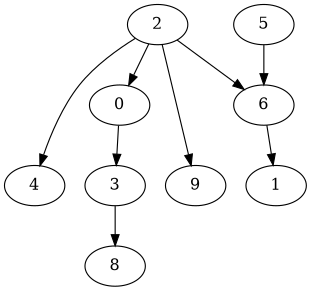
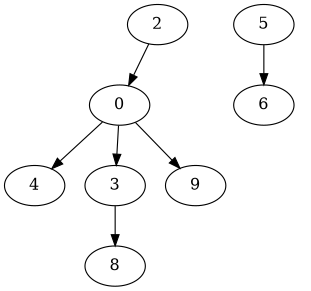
edge "2" -> "6": removed
edge "2" -> "4": now "0" -> "4"
edge "2" -> "9": now "0" -> "9"
node "1": removed
